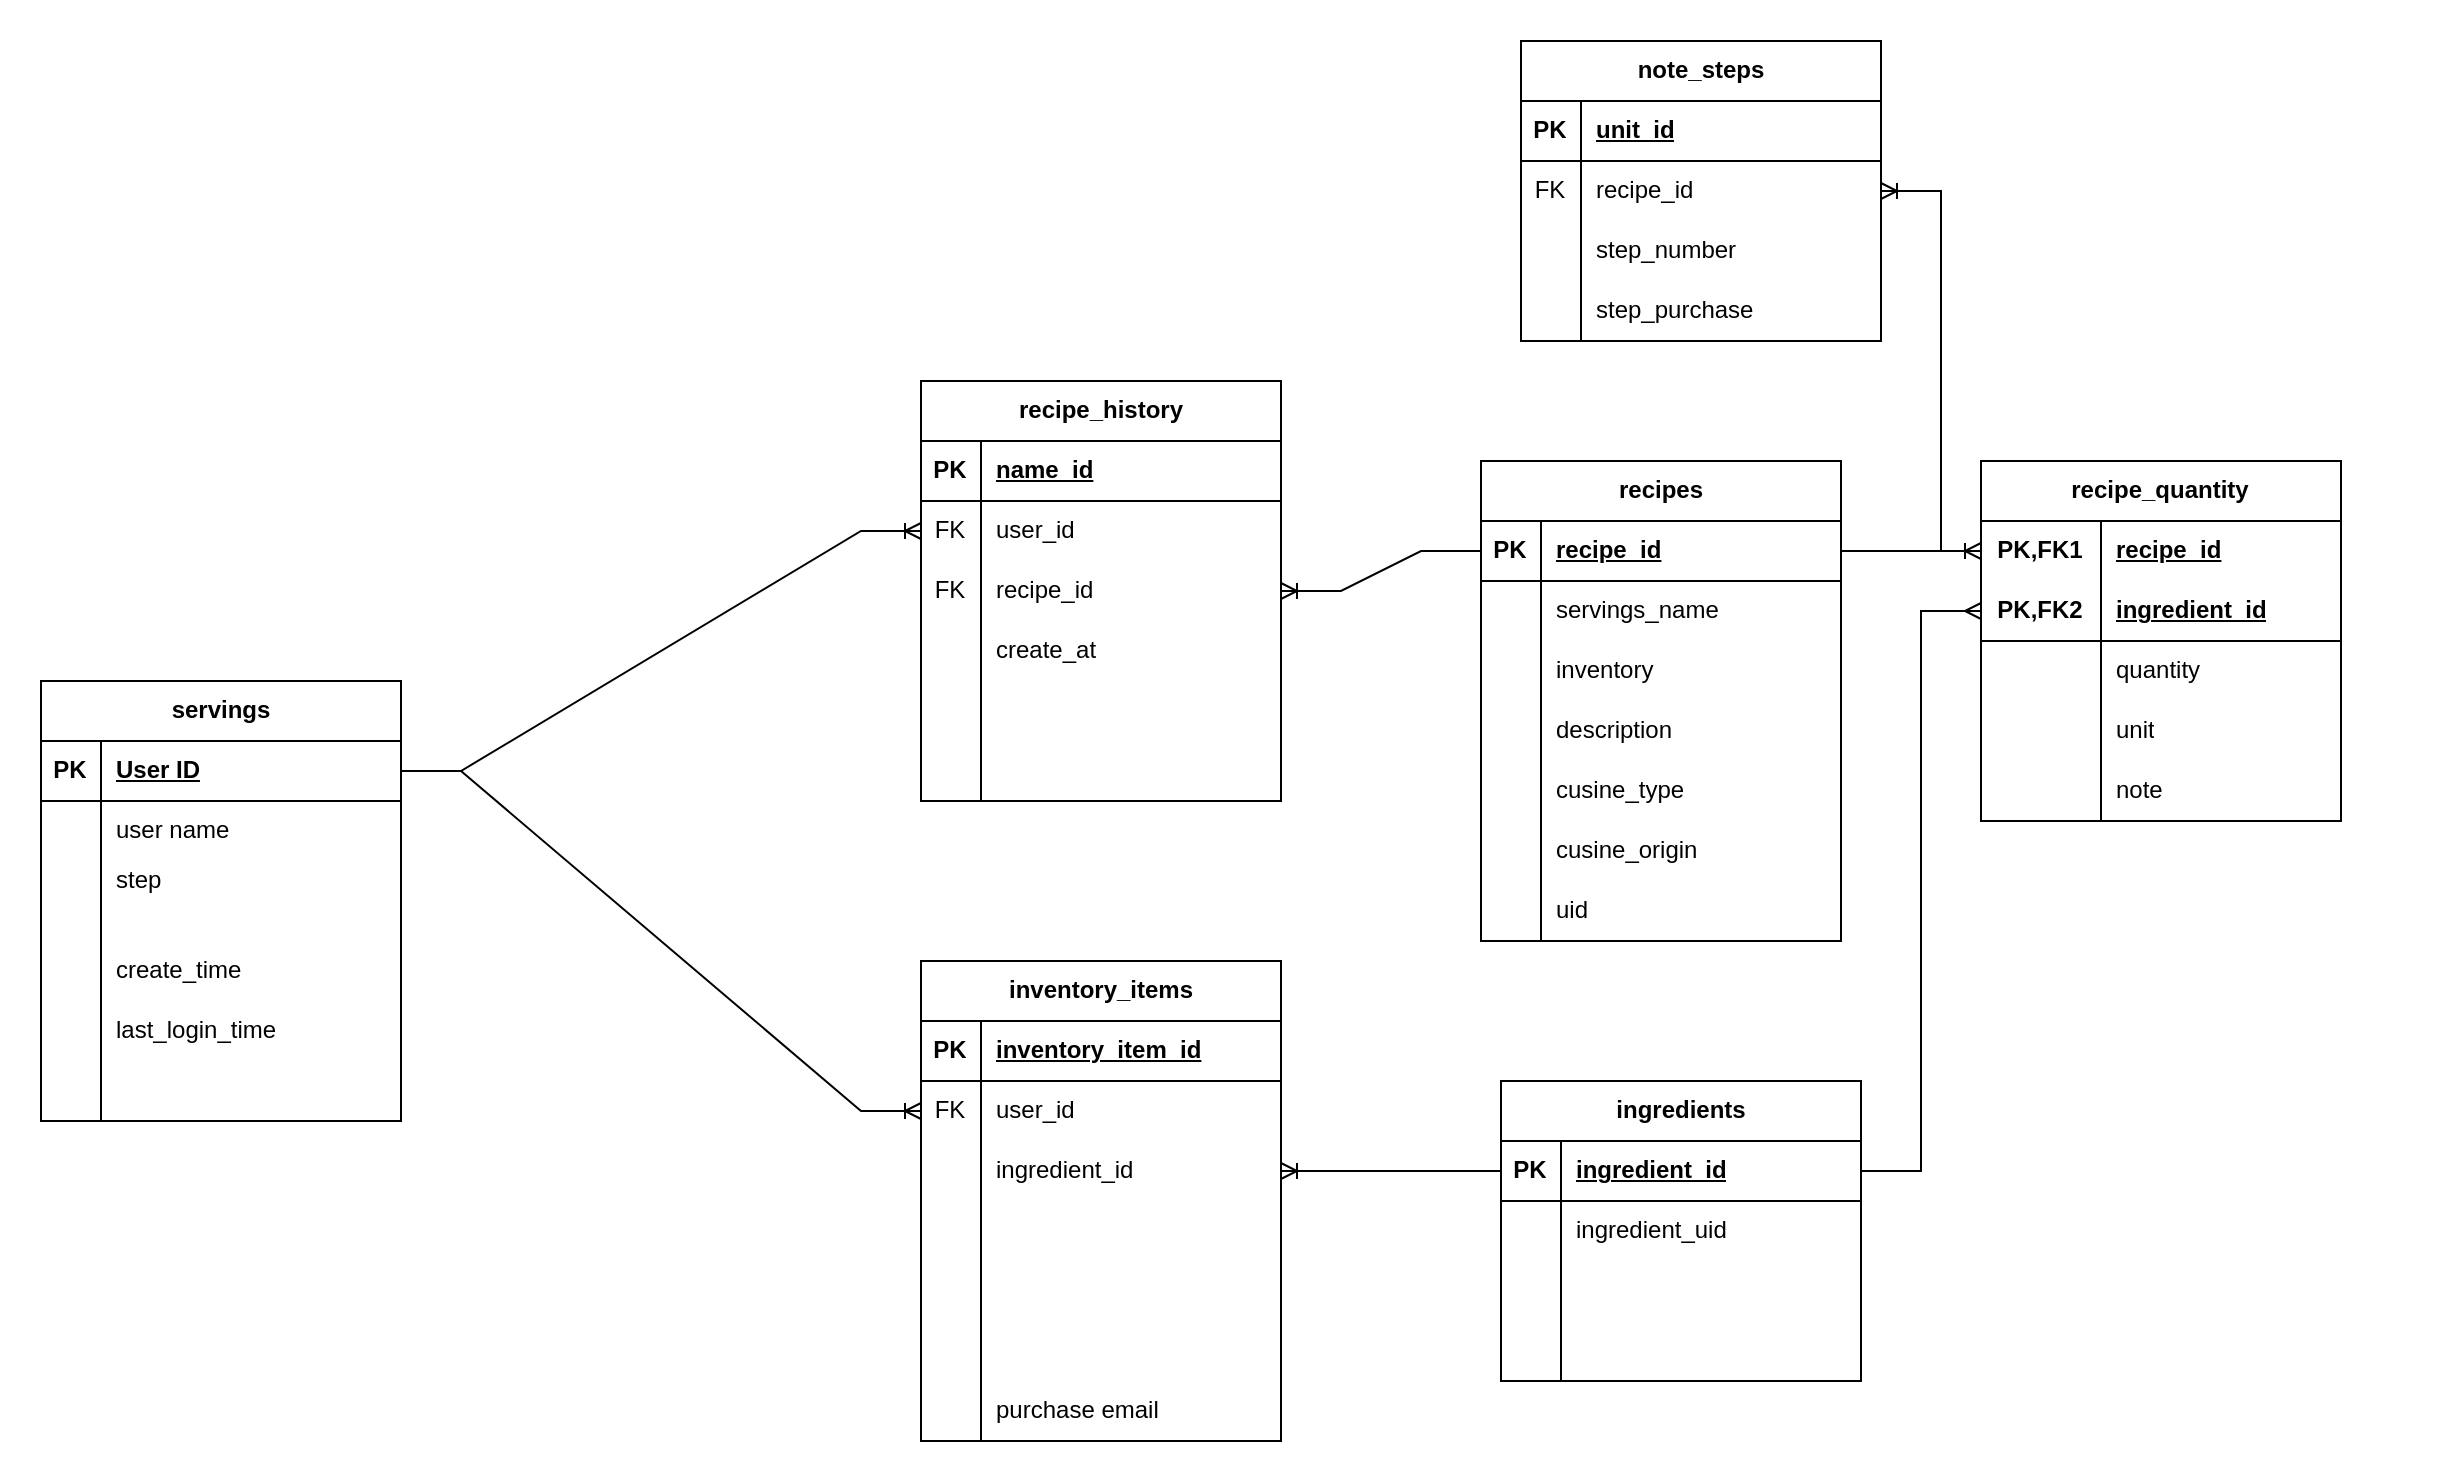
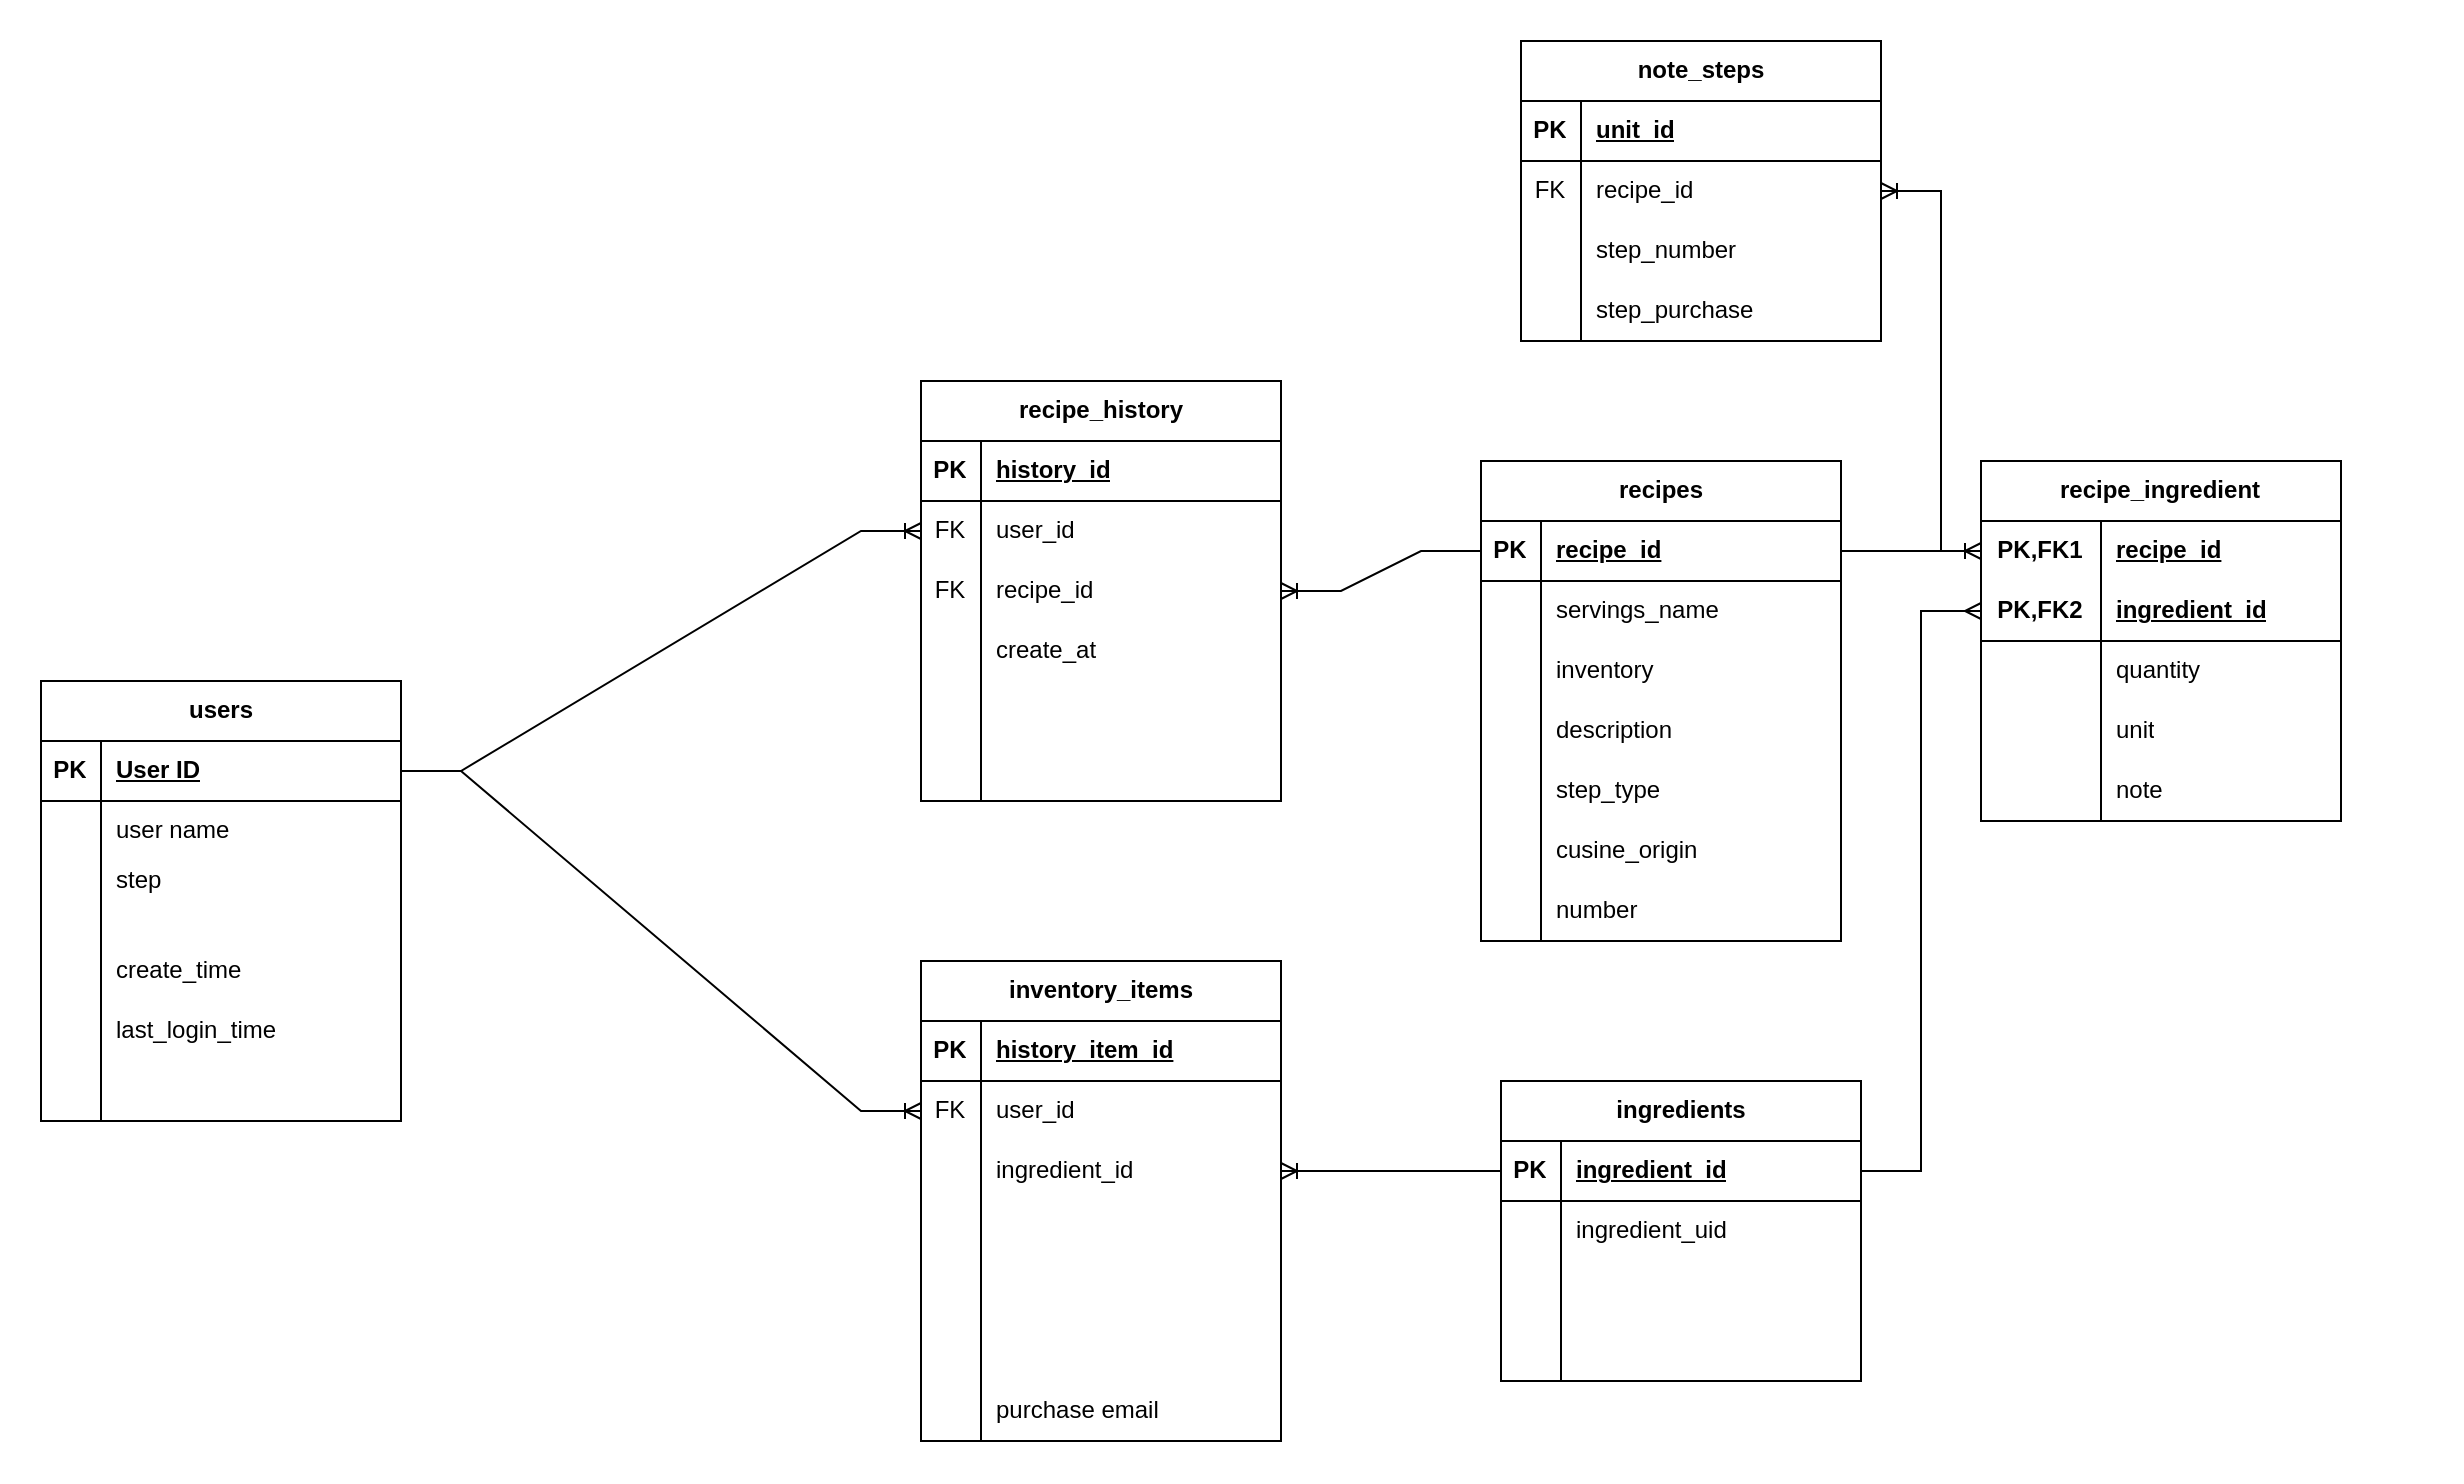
node "name_id": label "name_id" -> "history_id"
node "recipe_quantity": label "recipe_quantity" -> "recipe_ingredient"
node "servings": label "servings" -> "users"
node "cusine_type": label "cusine_type" -> "step_type"
node "uid": label "uid" -> "number"
node "inventory_item_id": label "inventory_item_id" -> "history_item_id"
